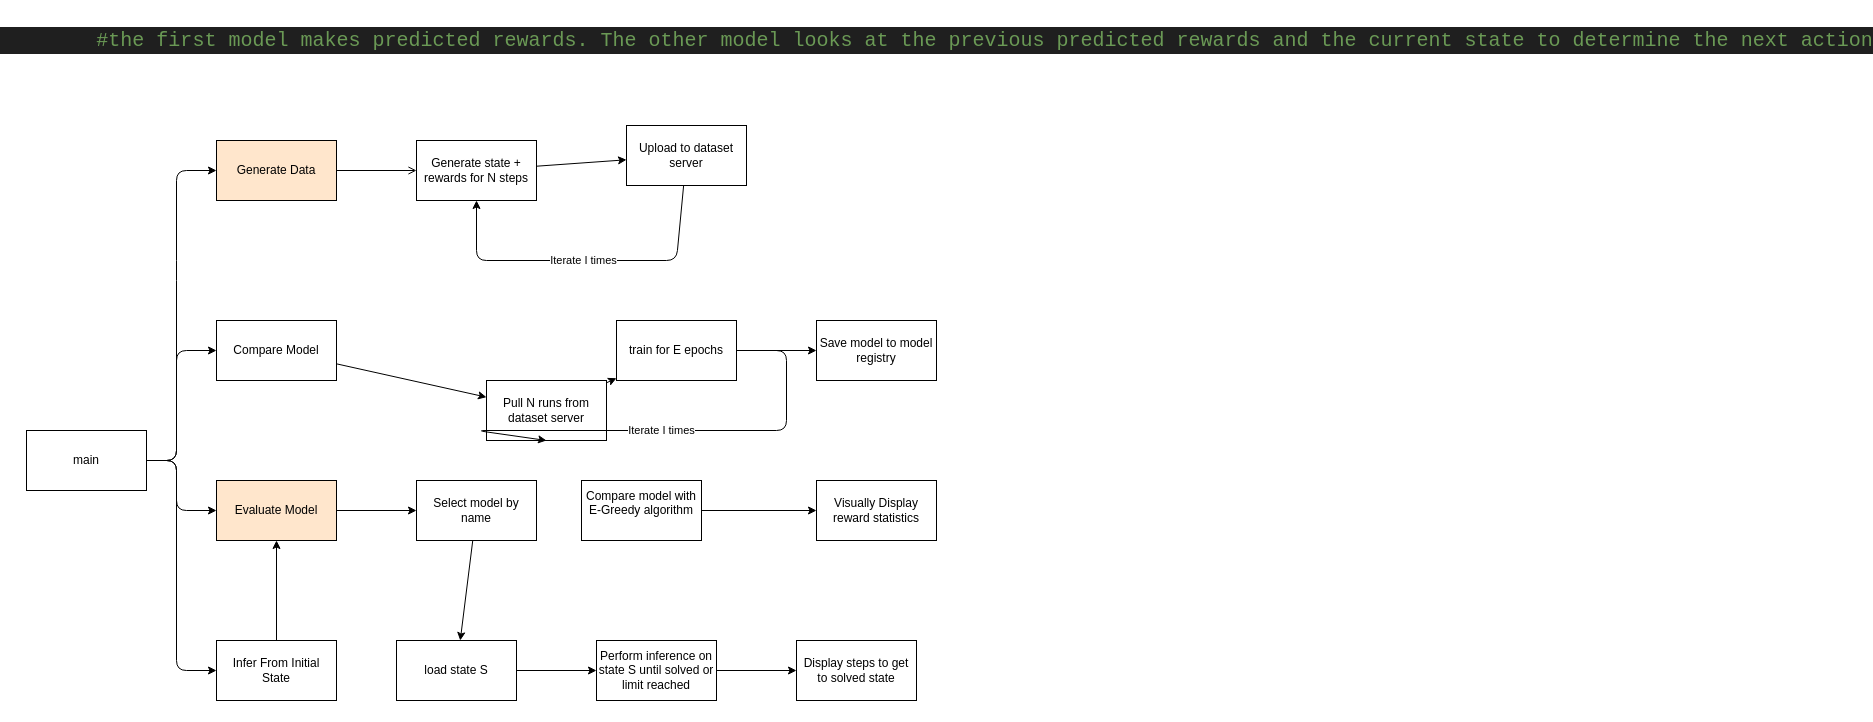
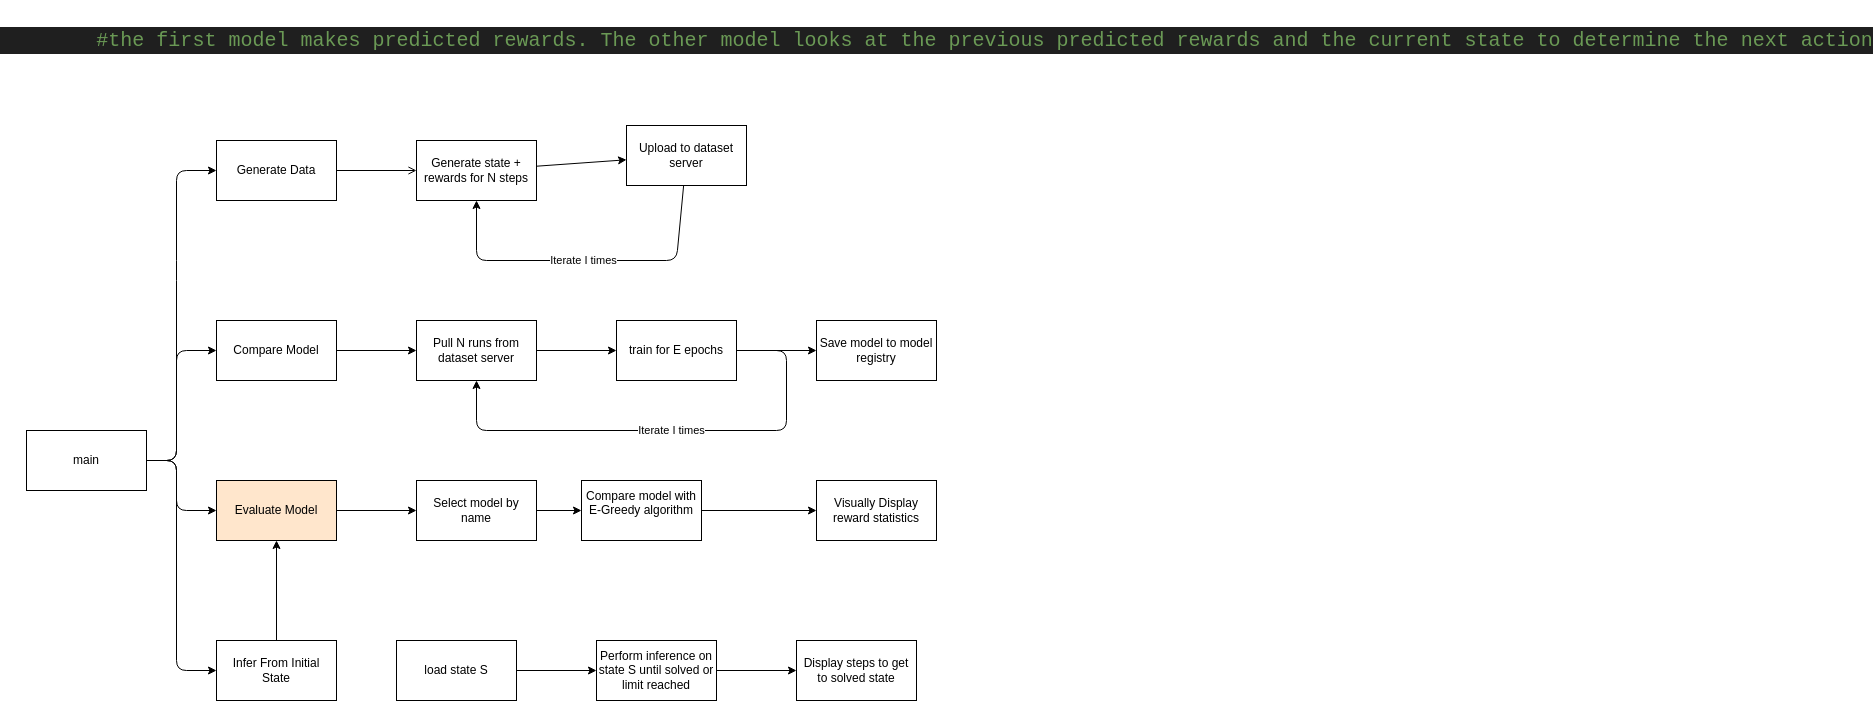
node "Generate Data": fillcolor #ffe6cc -> #ffffff
node "Pull N runs from dataset server": moved (547, 411) -> (477, 351)
edge "Select model by name" -> "load state S": now "Select model by name" -> "Compare model with E-Greedy algorithm"
